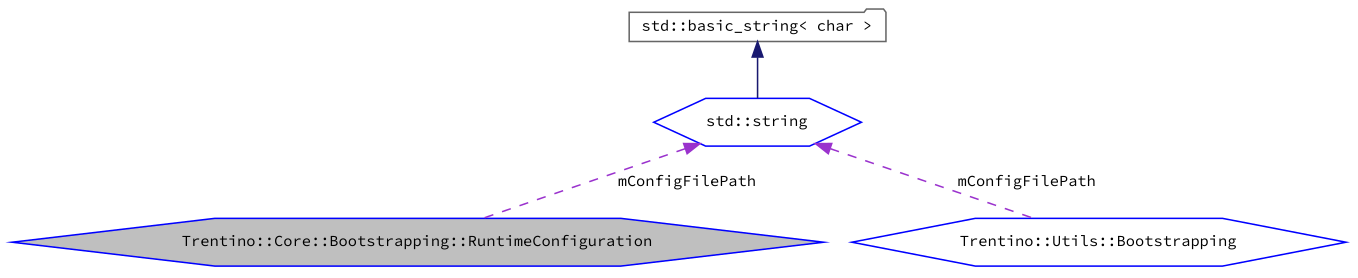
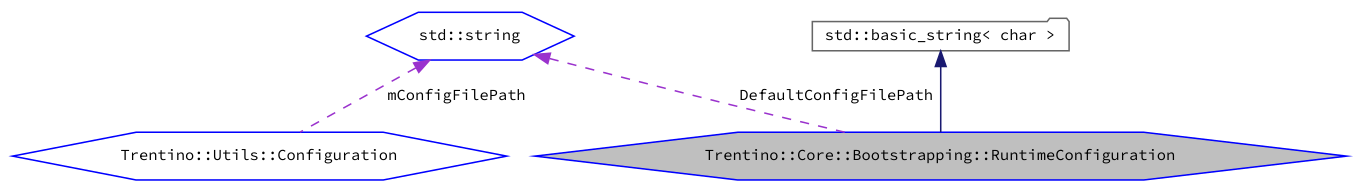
edge "std::string" -> "std::basic_string< char >": now "Trentino::Core::Bootstrapping::RuntimeConfiguration" -> "std::basic_string< char >"
edge "Trentino::Core::Bootstrapping::RuntimeConfiguration" -> "std::string": label " mConfigFilePath" -> " DefaultConfigFilePath"
node "Trentino::Utils::Bootstrapping": label "Trentino::Utils::Bootstrapping" -> "Trentino::Utils::Configuration"
